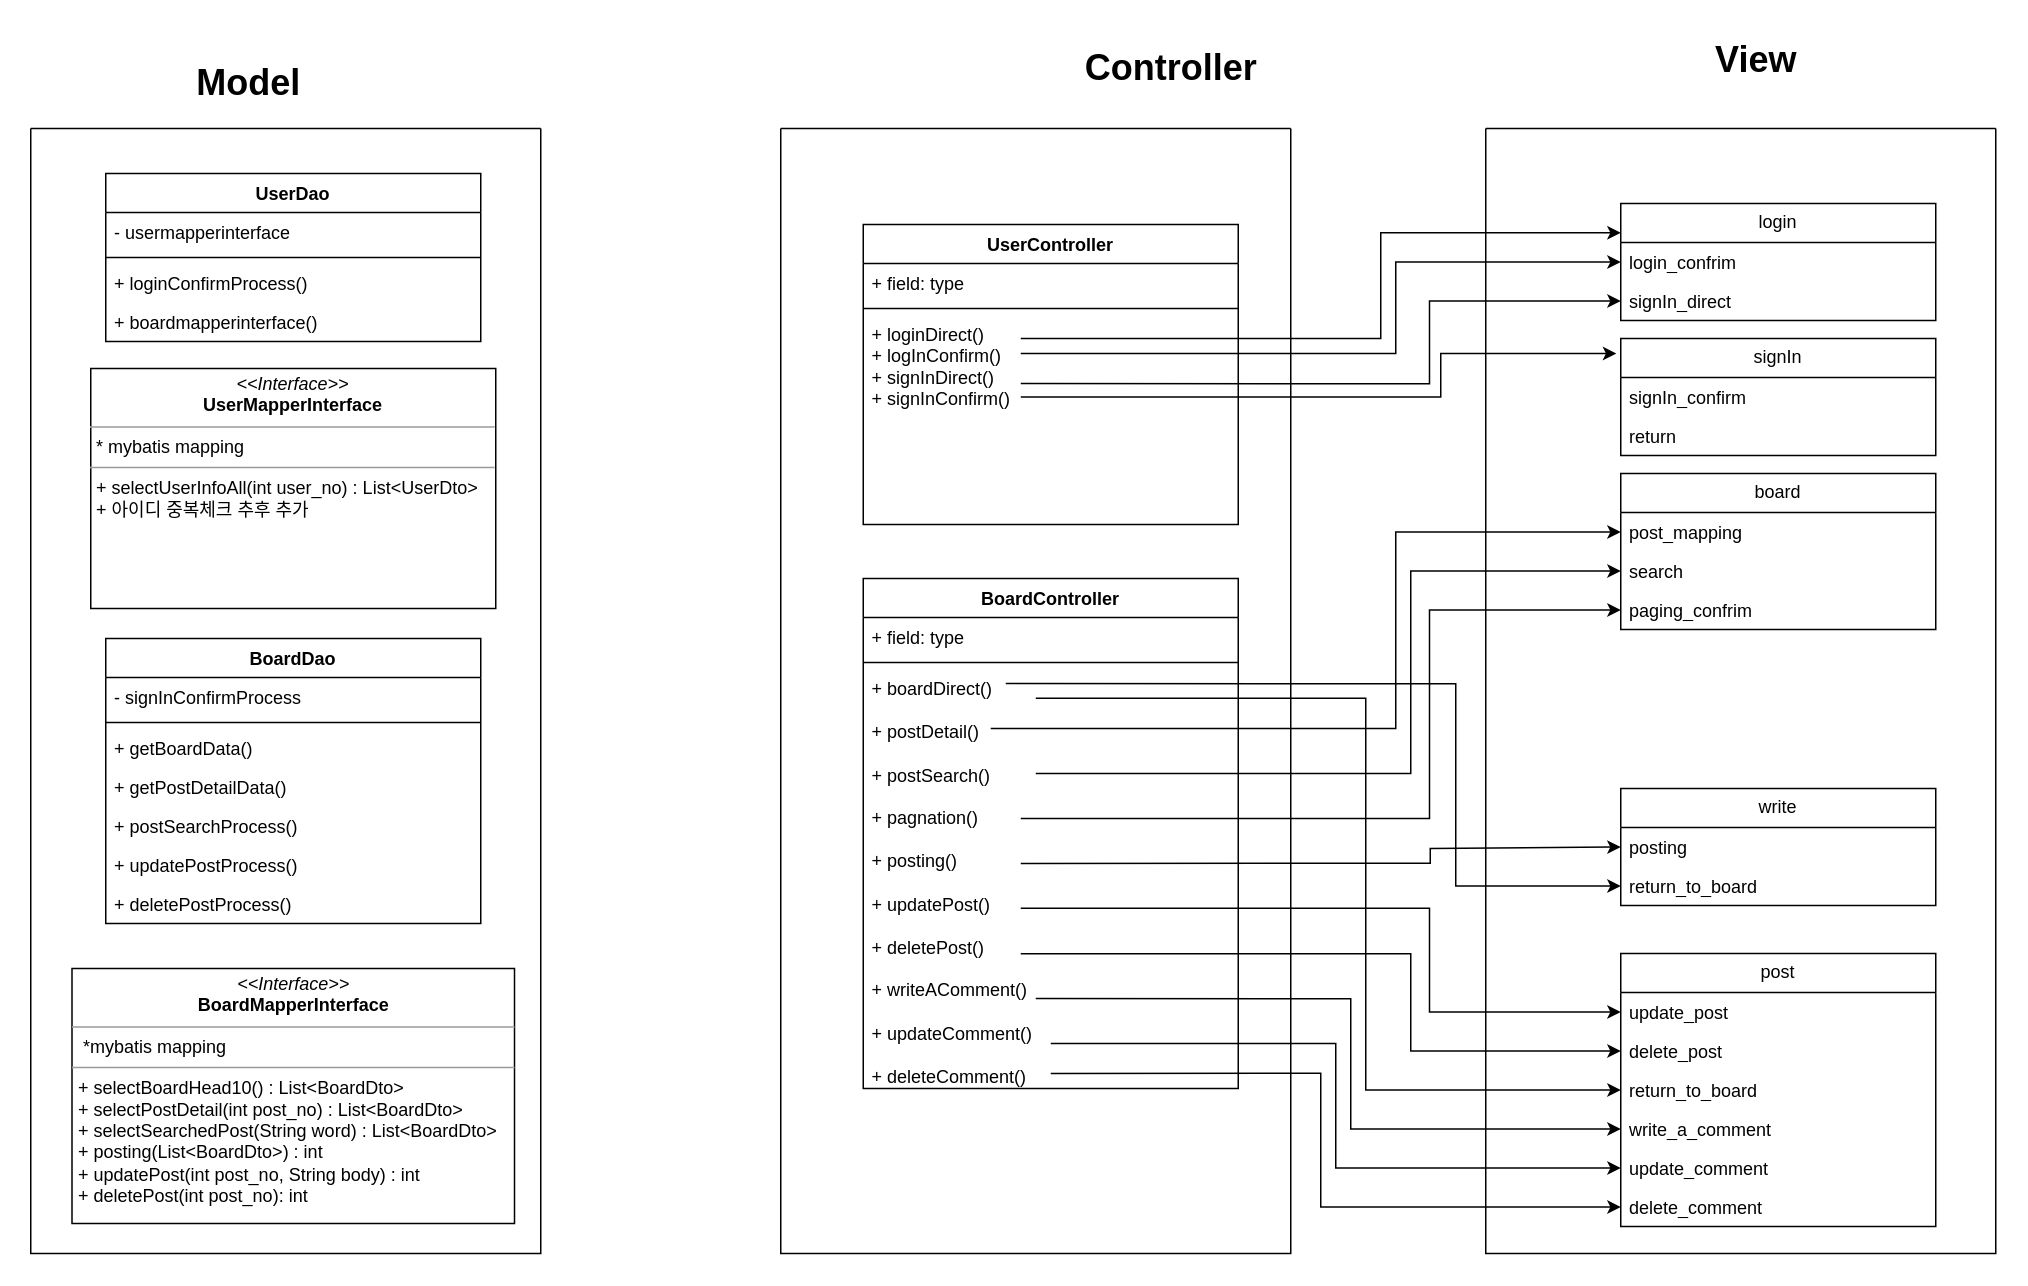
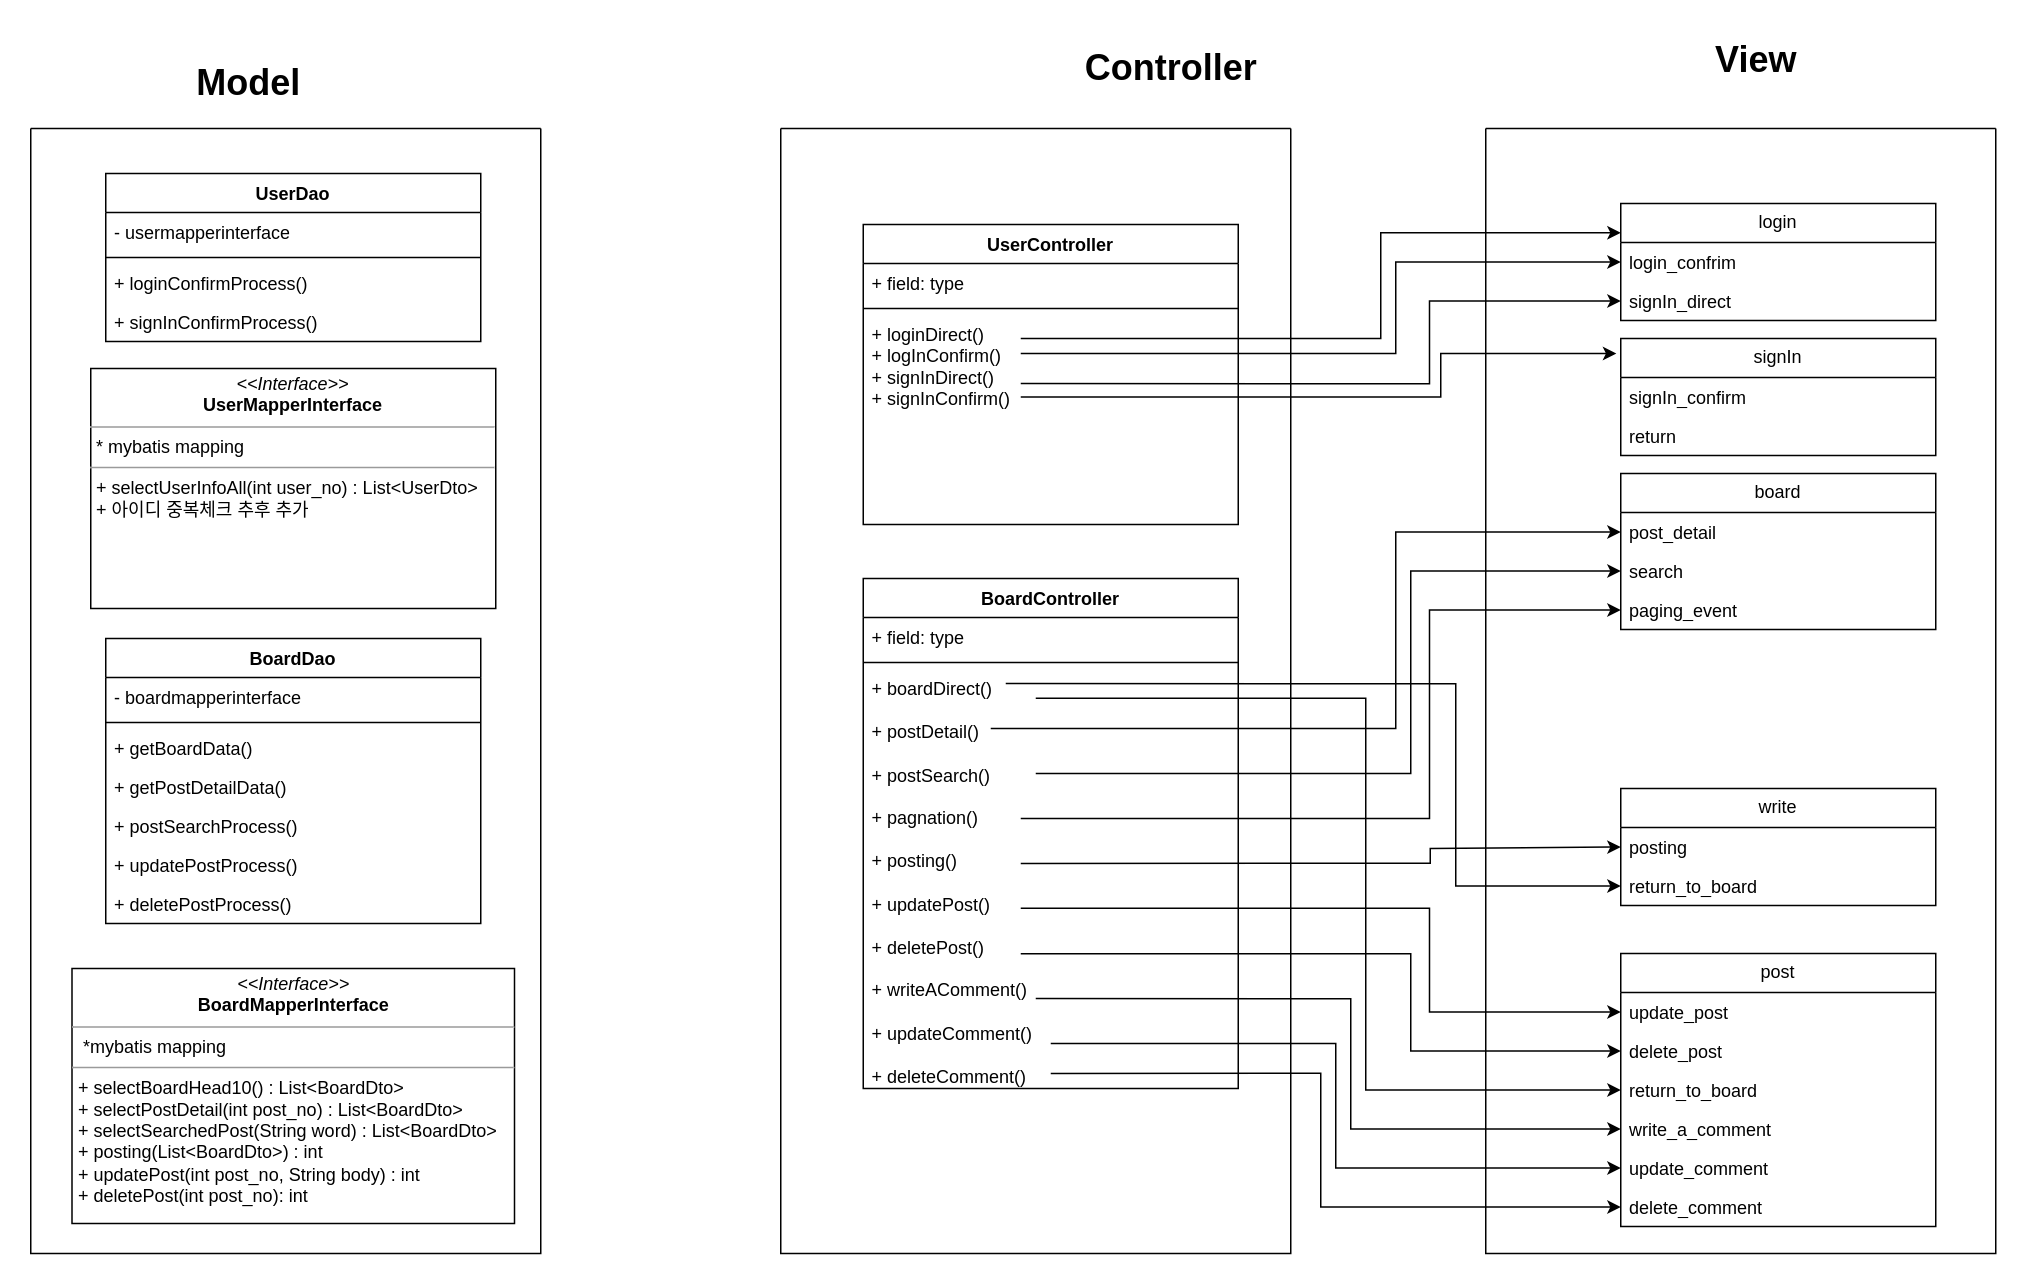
node "+ boardmapperinterface()": label "+ boardmapperinterface()" -> "+ signInConfirmProcess()"
node "post_mapping": label "post_mapping" -> "post_detail"
node "paging_confrim": label "paging_confrim" -> "paging_event"
node "- signInConfirmProcess": label "- signInConfirmProcess" -> "- boardmapperinterface"
